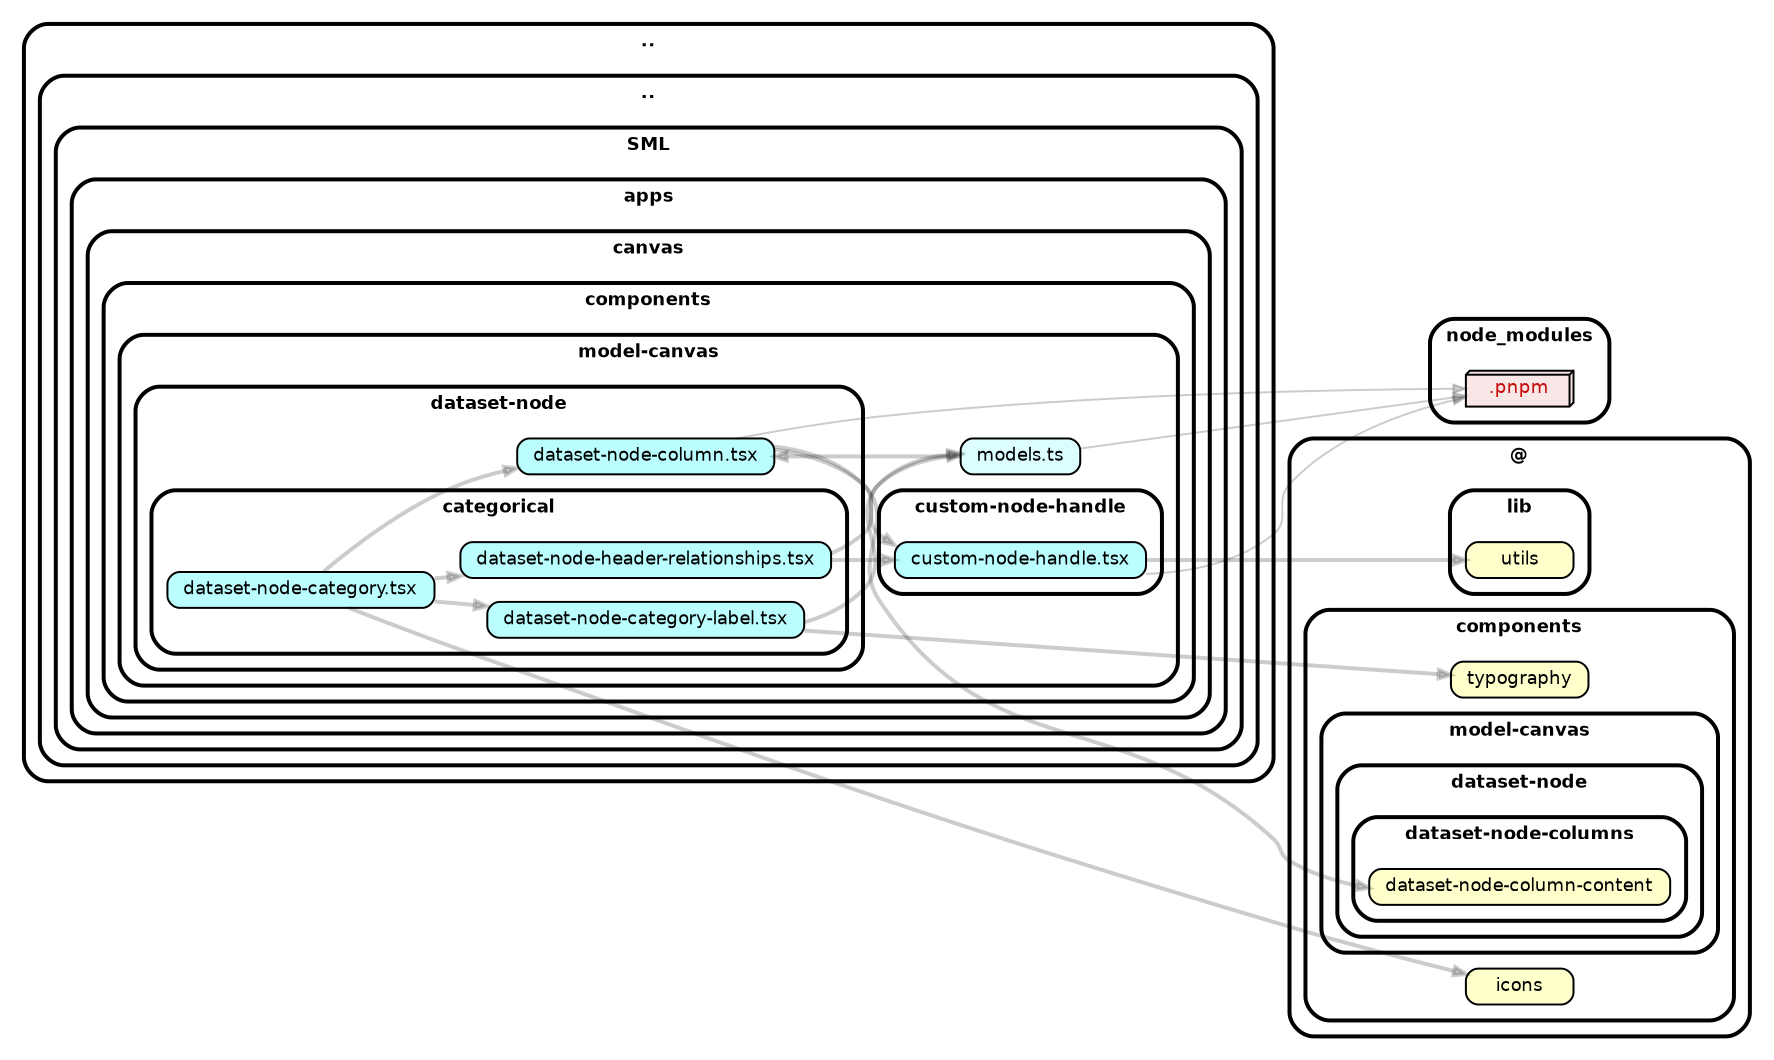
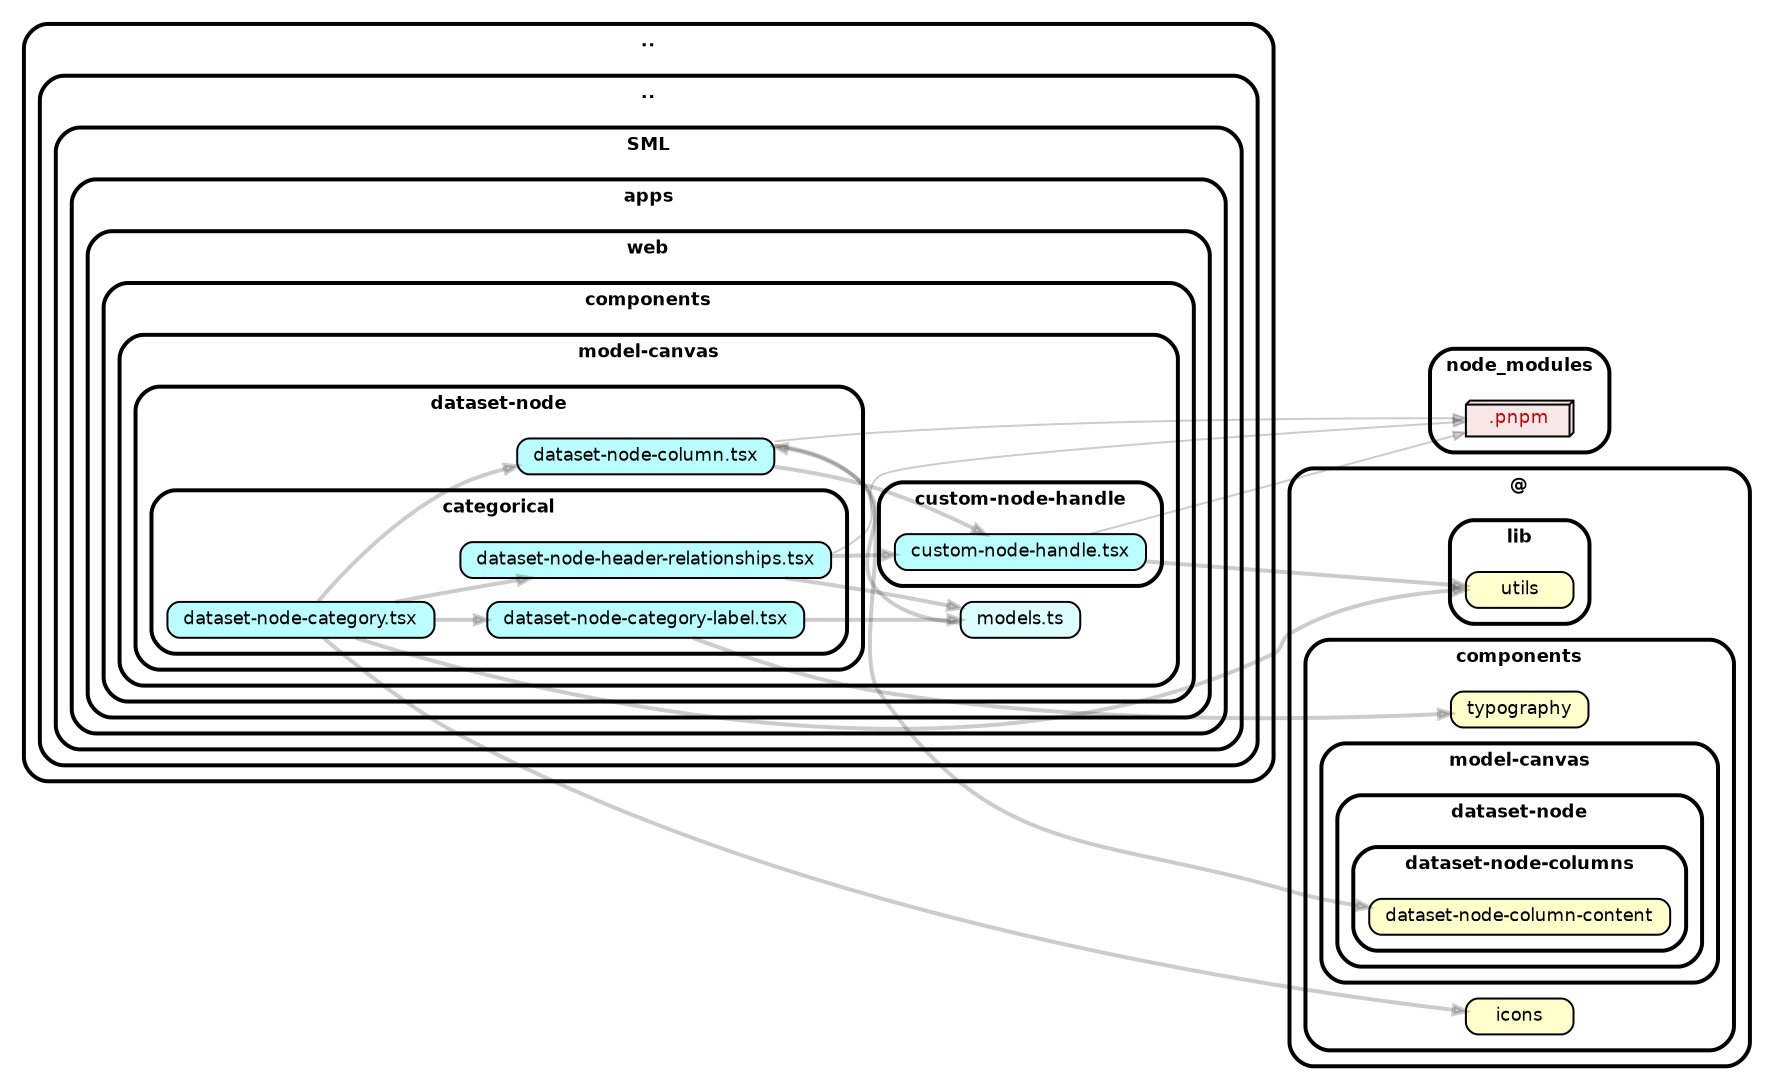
cluster "canvas": label "canvas" -> "web"
edge "models.ts" -> ".pnpm": now "dataset-node-header-relationships.tsx" -> ".pnpm"
edge "dataset-node-category.tsx" -> "utils": added
